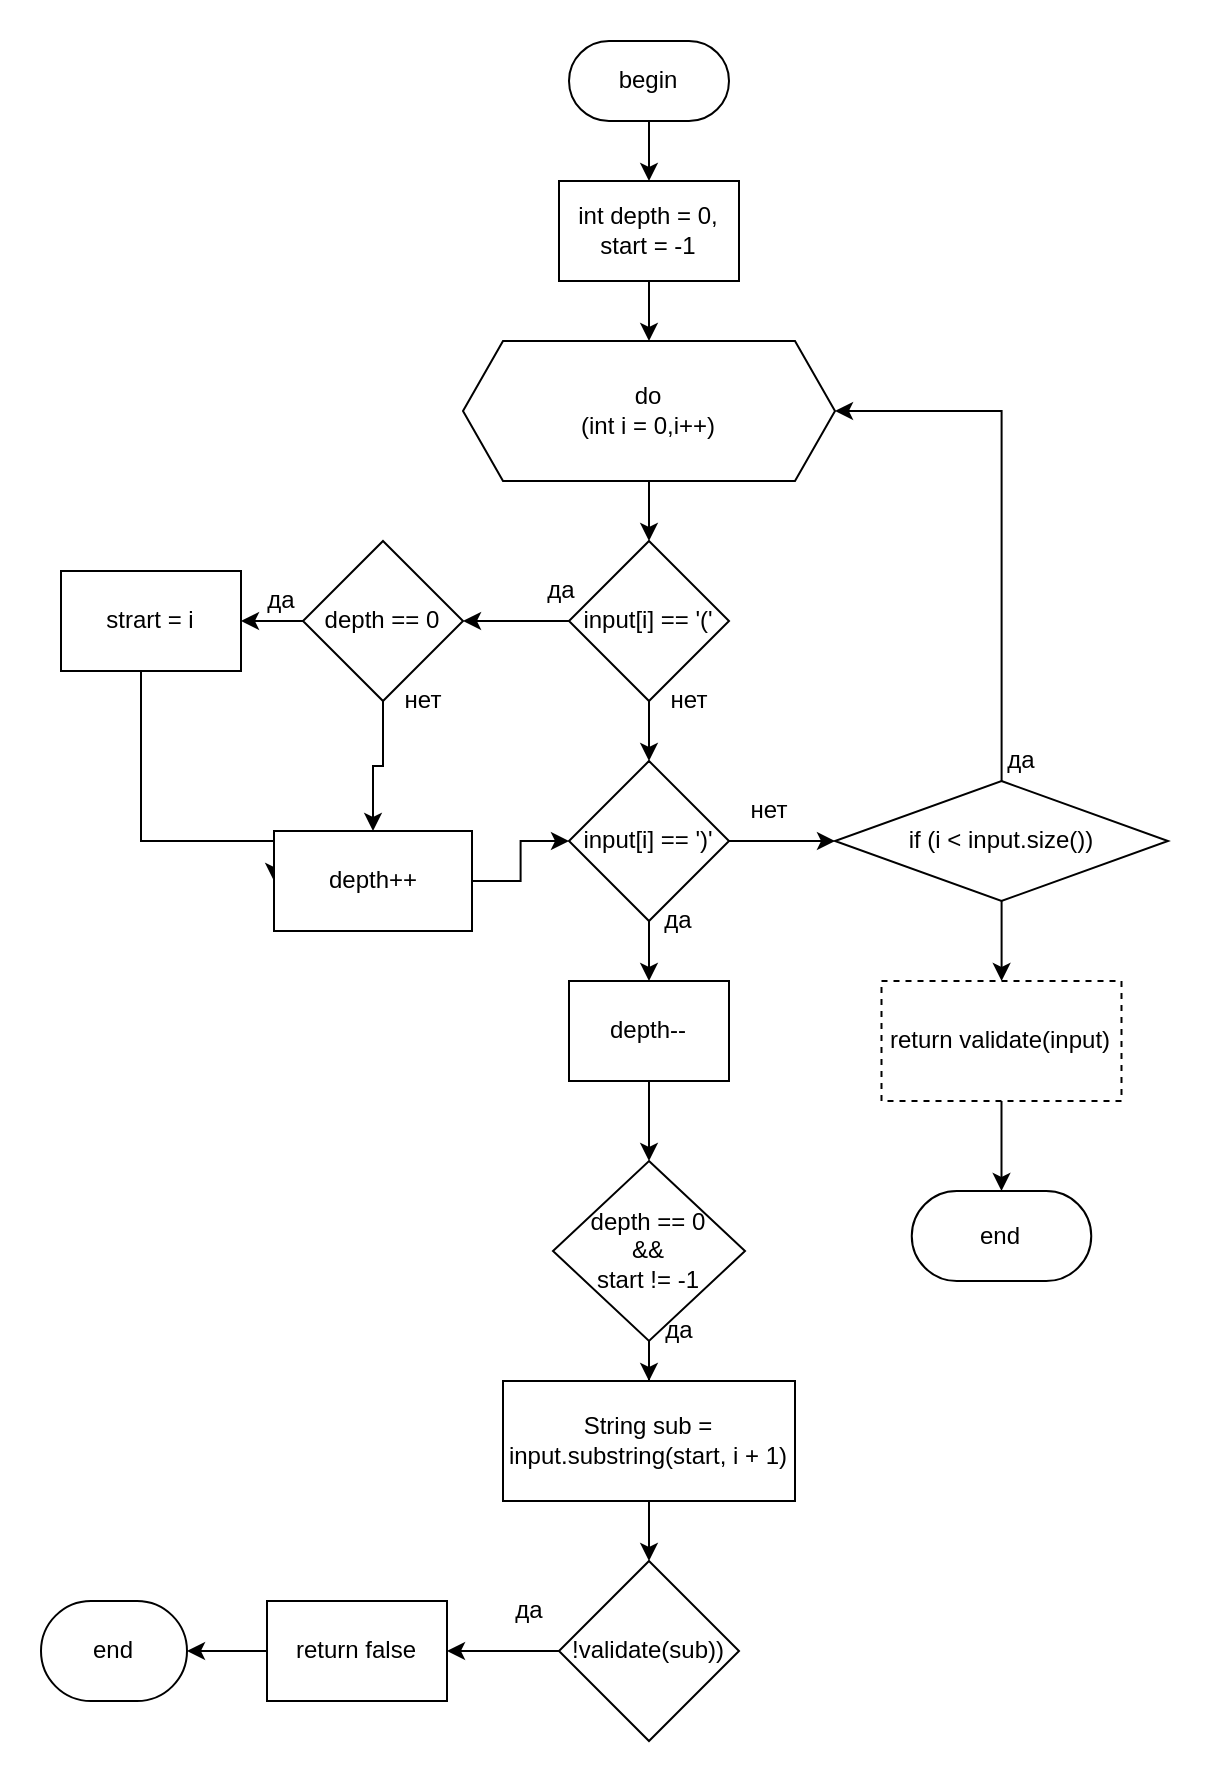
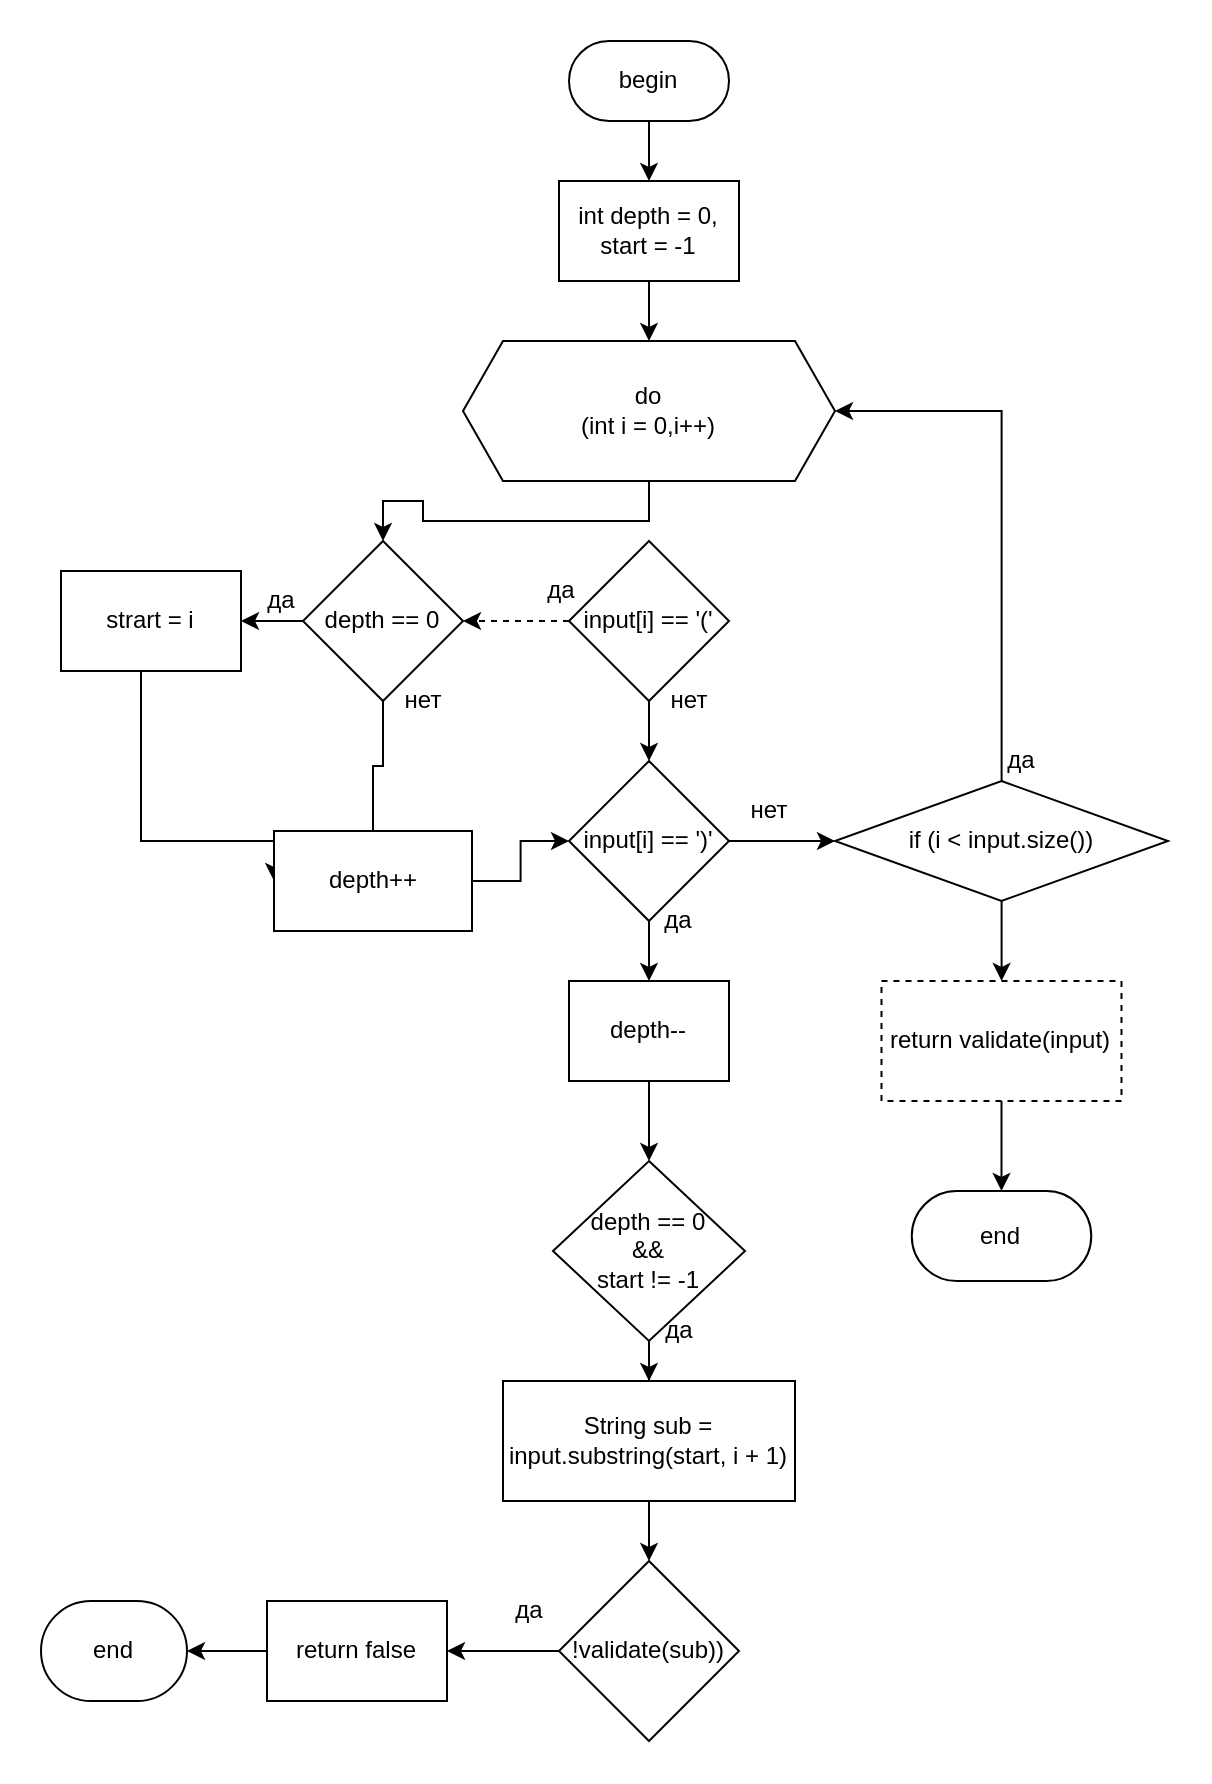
edge "do (int i = 0,i++)" -> "input[i] == '('": now "do (int i = 0,i++)" -> "depth == 0"
edge "input[i] == '('" -> "depth == 0": style solid -> dashed
edge "depth == 0" -> "depth++": arrowhead classic -> none
